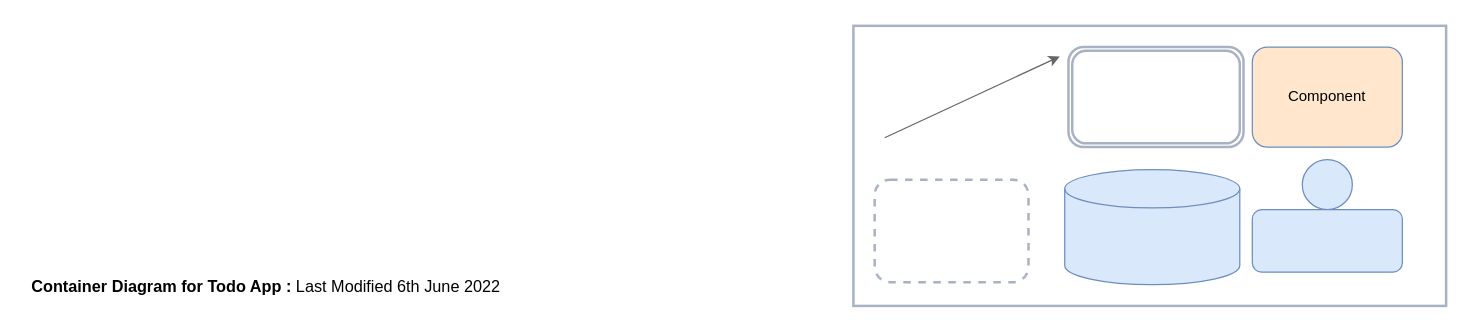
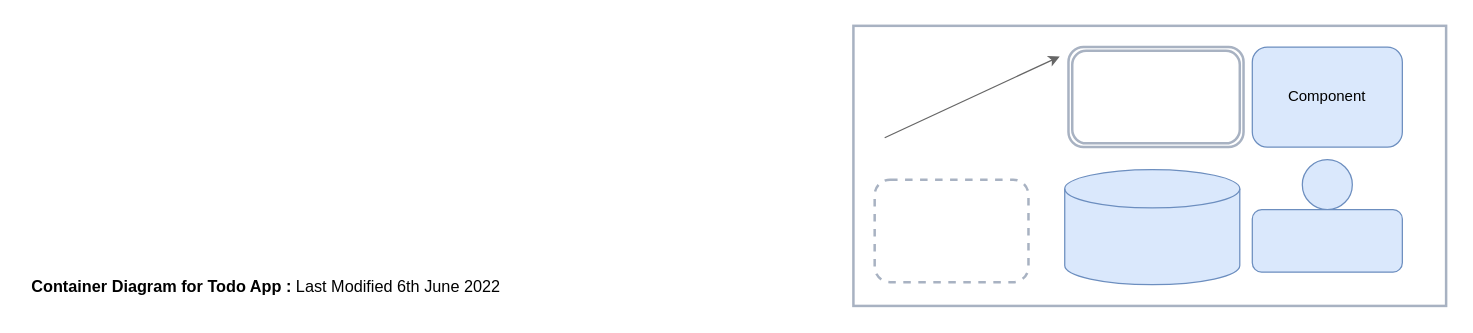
node "Component": fillcolor #ffe6cc -> #dae8fc
